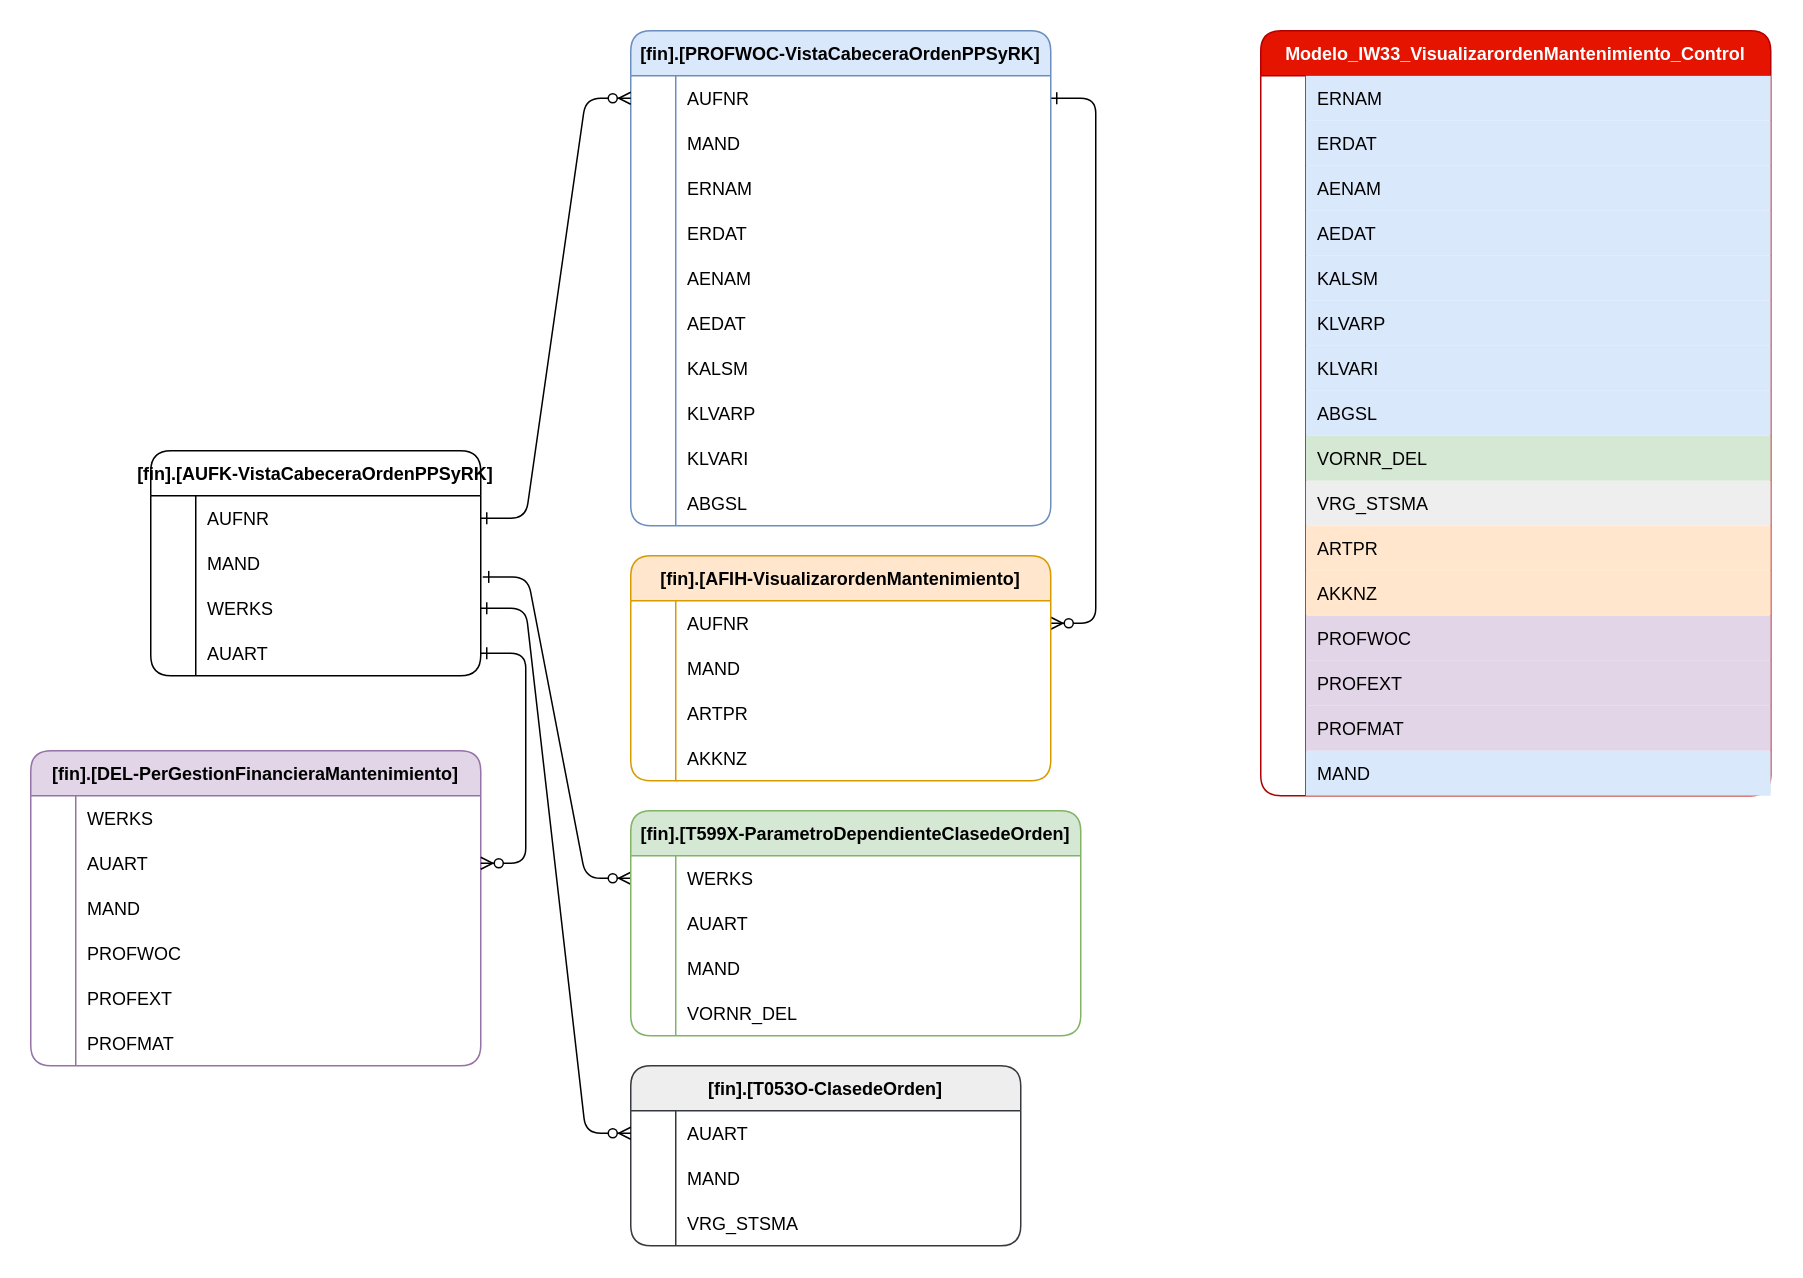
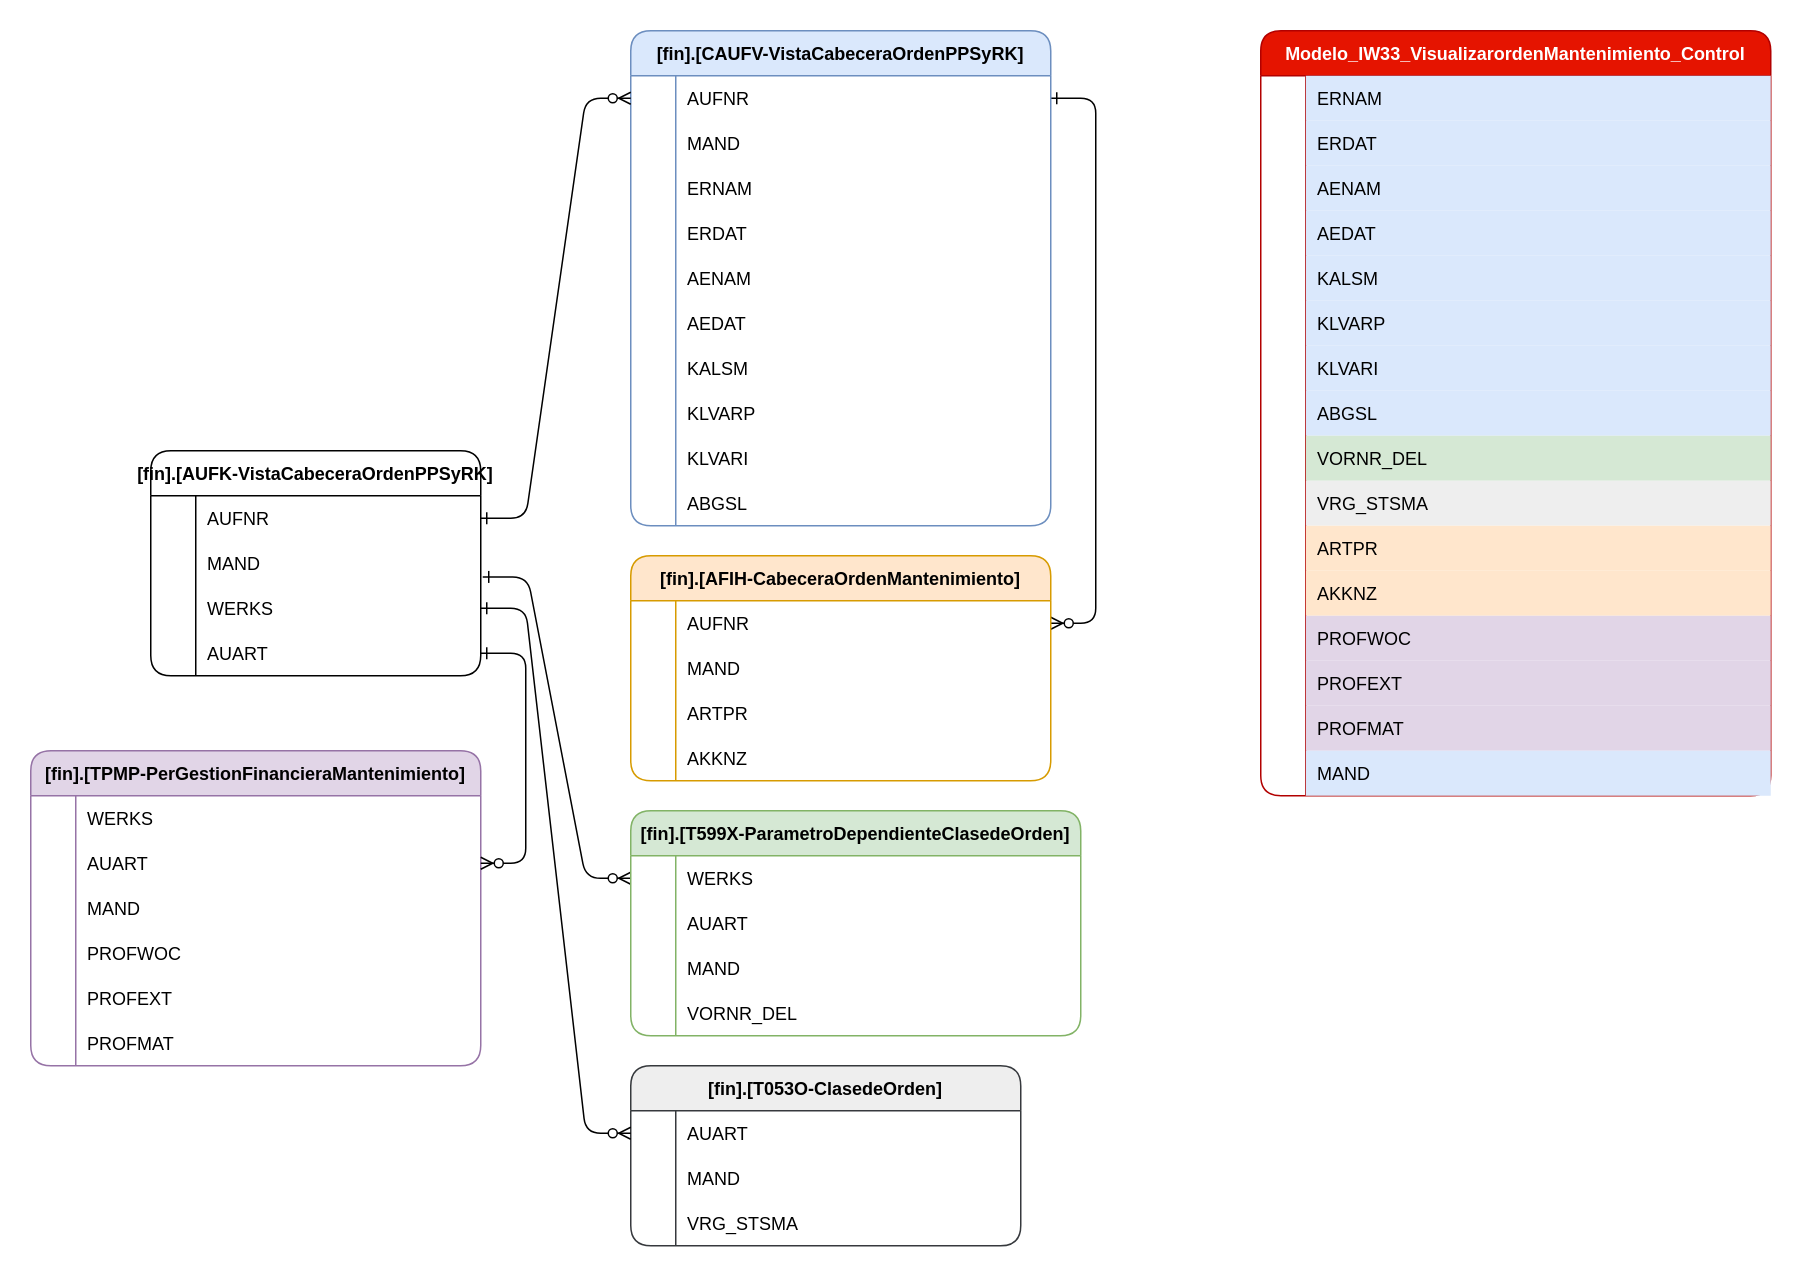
node "[fin].[PROFWOC-VistaCabeceraOrdenPPSyRK]": label "[fin].[PROFWOC-VistaCabeceraOrdenPPSyRK]" -> "[fin].[CAUFV-VistaCabeceraOrdenPPSyRK]"
node "[fin].[AFIH-VisualizarordenMantenimiento]": label "[fin].[AFIH-VisualizarordenMantenimiento]" -> "[fin].[AFIH-CabeceraOrdenMantenimiento]"
node "[fin].[DEL-PerGestionFinancieraMantenimiento]": label "[fin].[DEL-PerGestionFinancieraMantenimiento]" -> "[fin].[TPMP-PerGestionFinancieraMantenimiento]"
